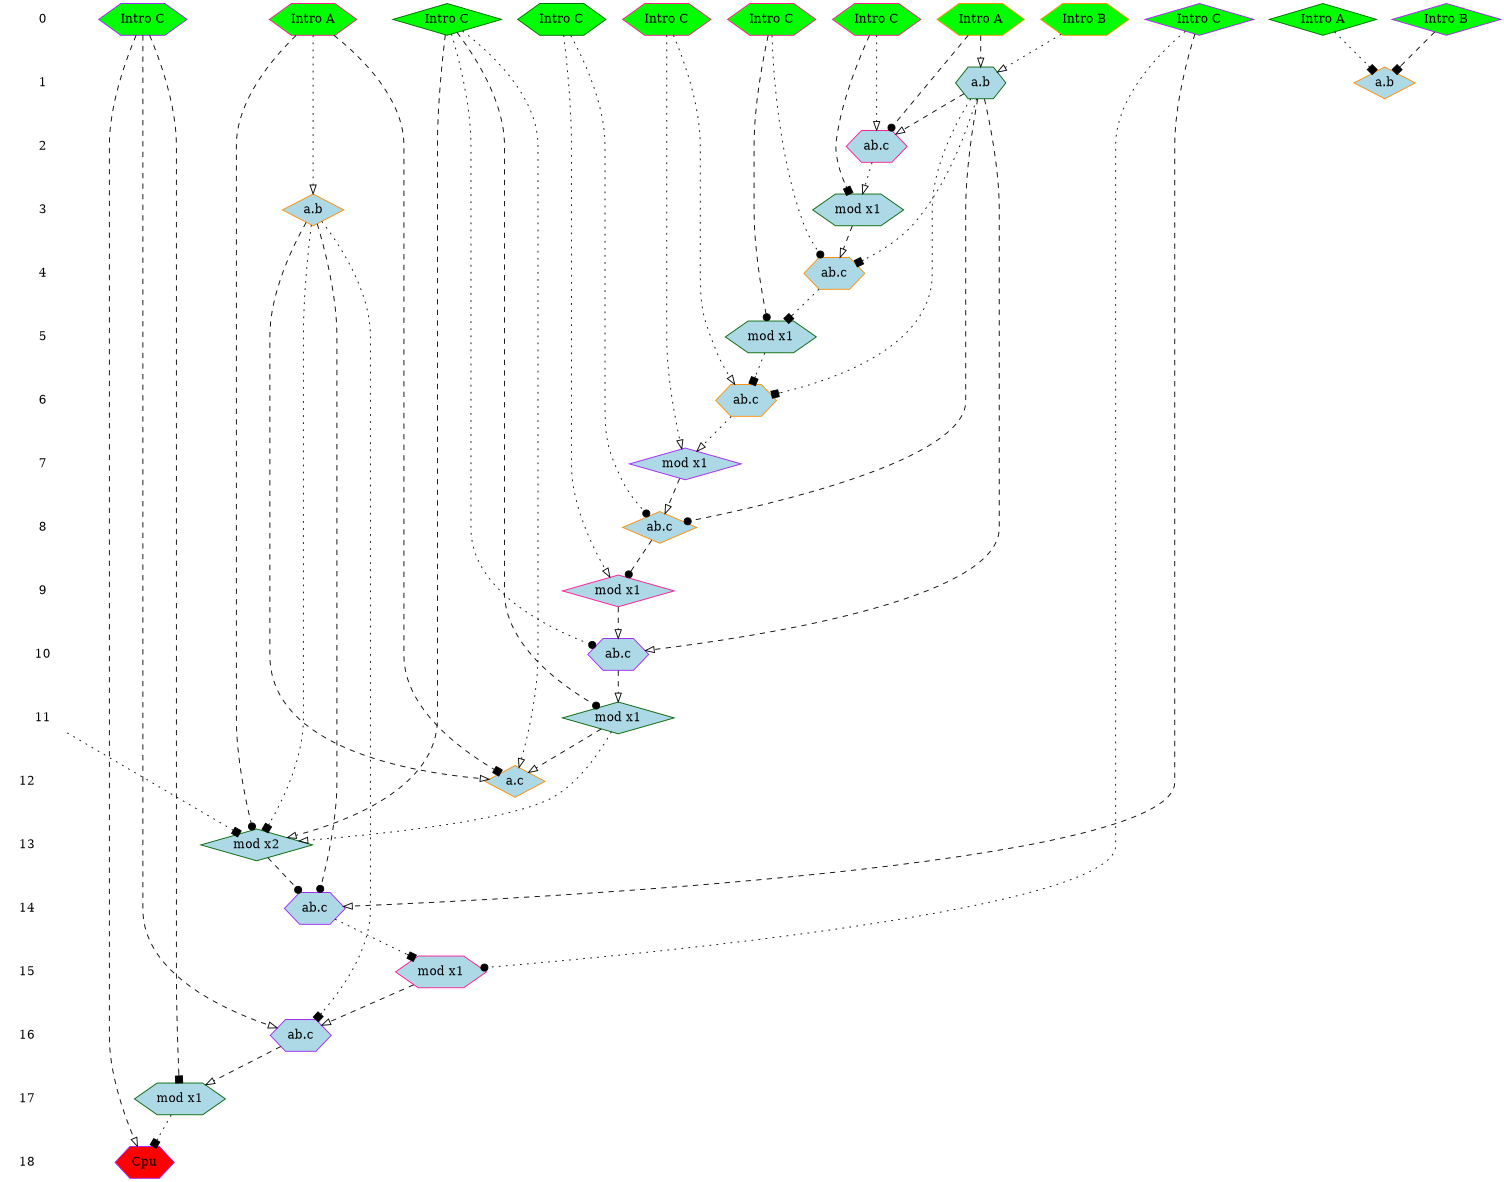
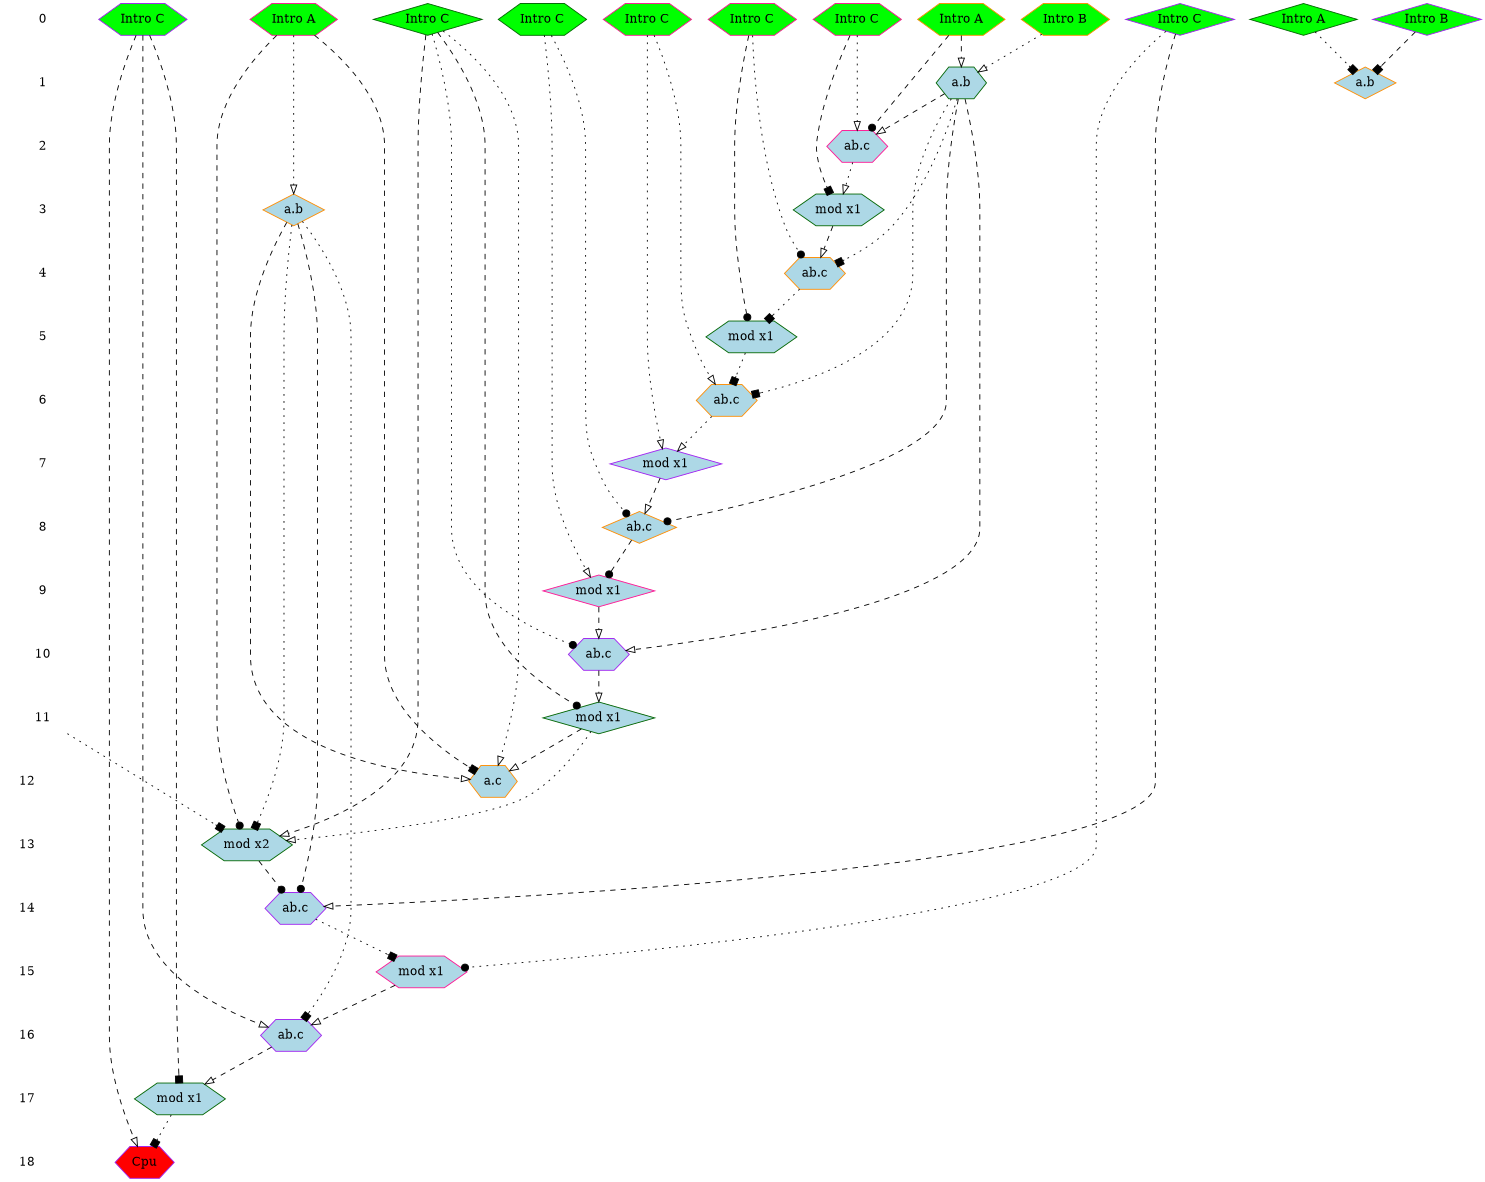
node "a.c": shape diamond -> hexagon
node "mod x2": shape diamond -> hexagon
